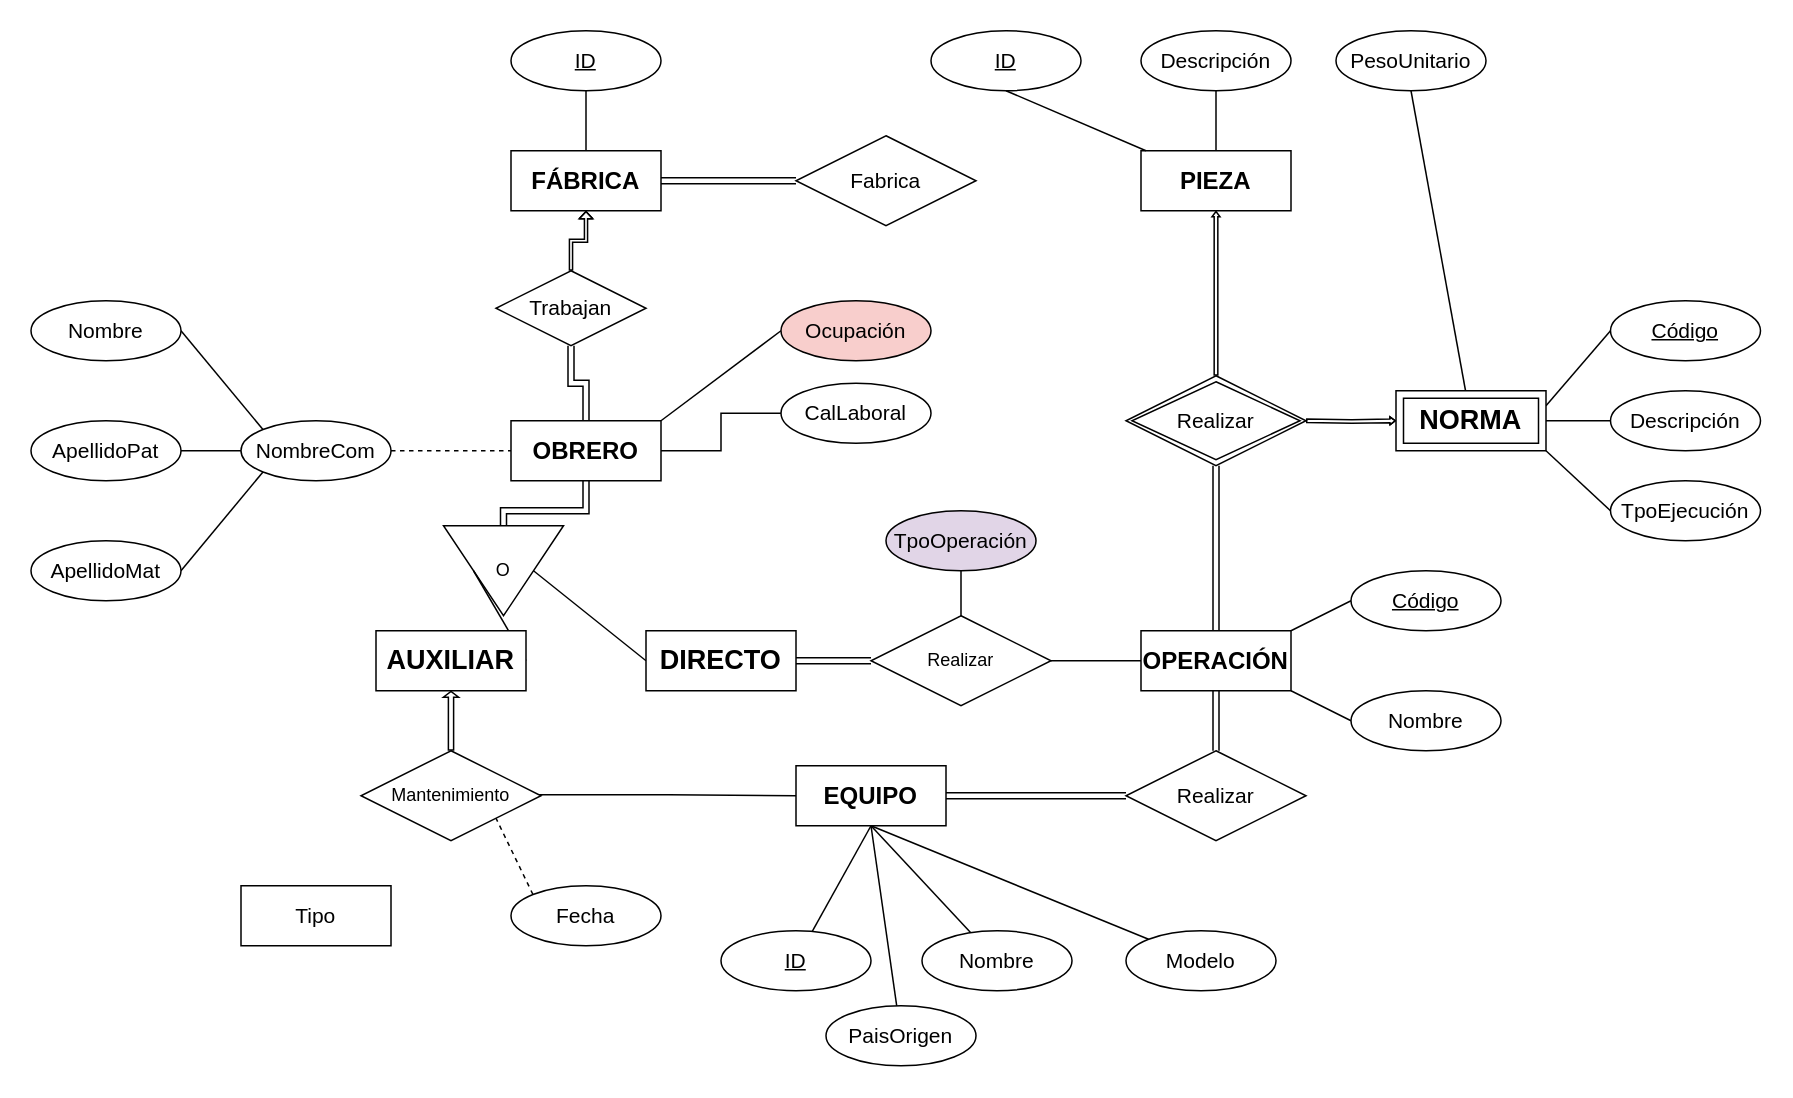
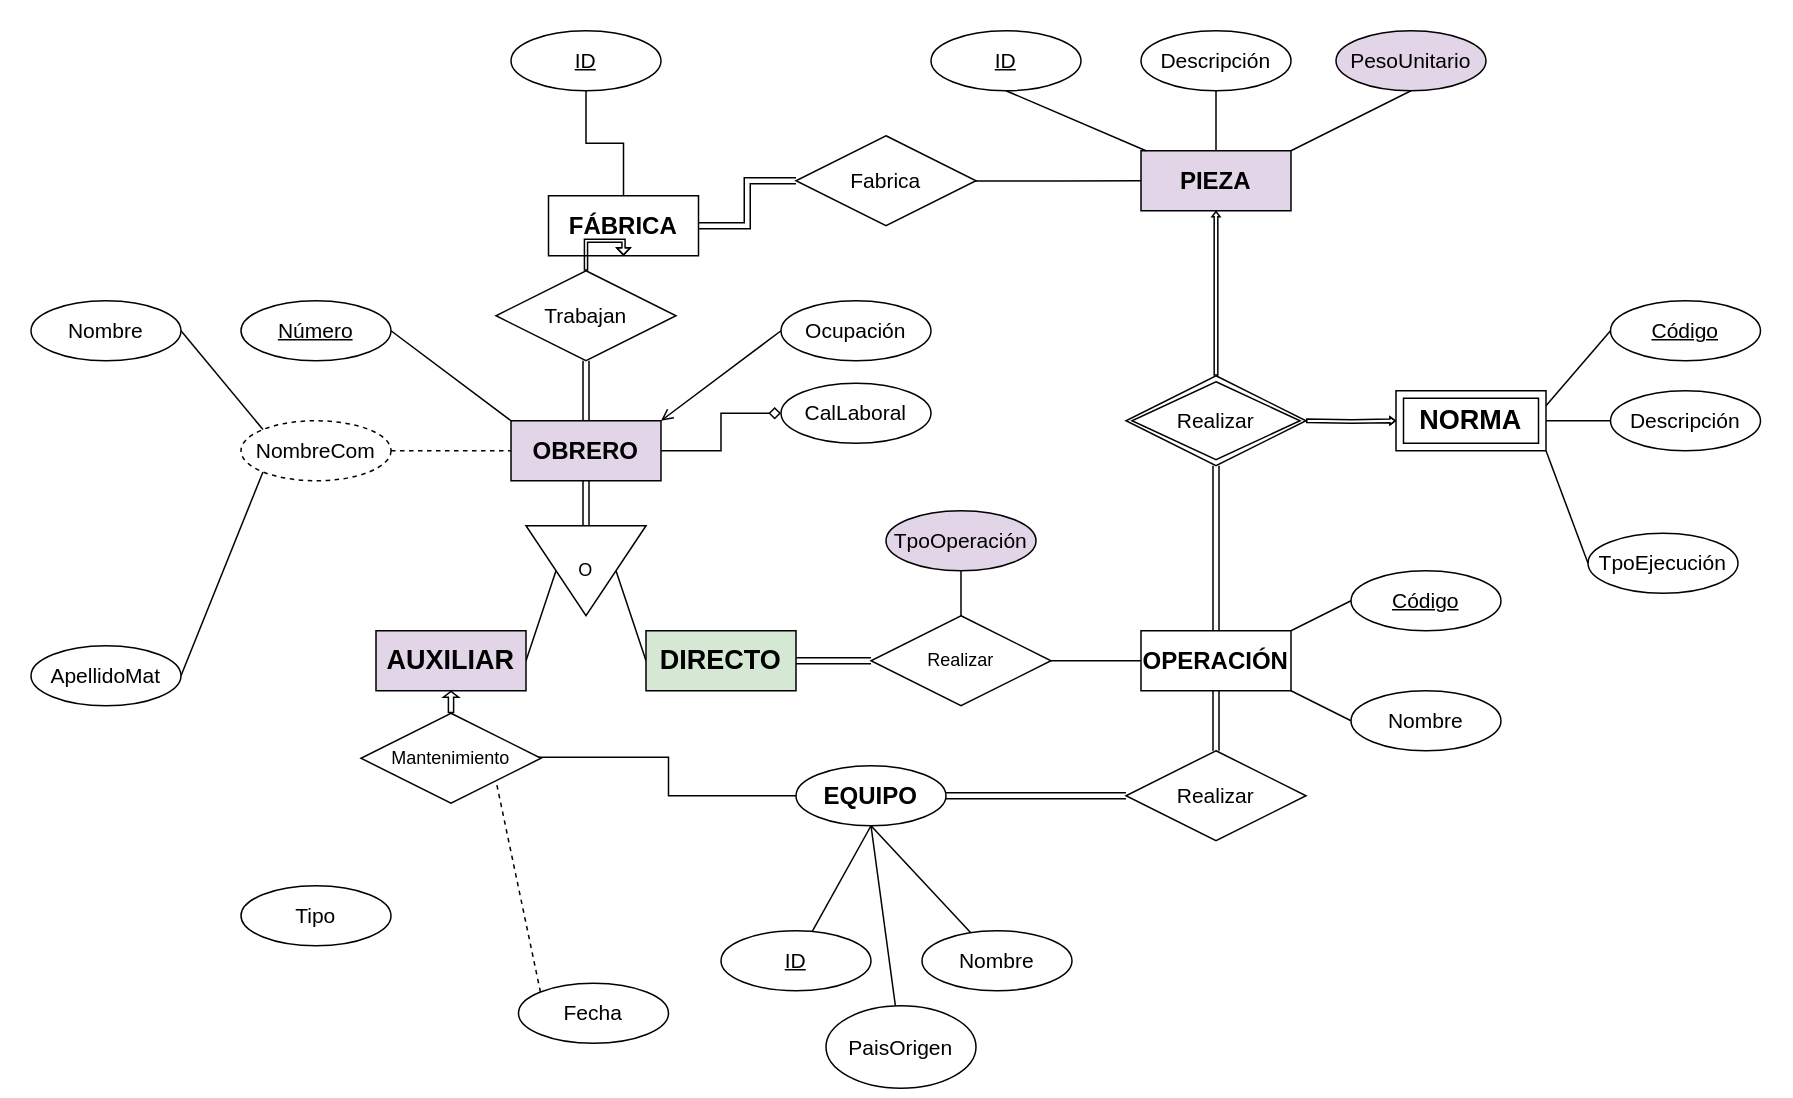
node "PesoUnitario": fillcolor #ffffff -> #e1d5e7
node "FÁBRICA": moved (586, 181) -> (623, 226)
edge "Fabrica" -- "PIEZA": added
node "PIEZA": fillcolor #ffffff -> #e1d5e7
edge "PesoUnitario" -- "NORMA": now "PesoUnitario" -- "PIEZA"
node "Trabajan": size 150x75 -> 180x90
node "Número": added
node "Ocupación": fillcolor #f8cecc -> #ffffff
edge "Número" -- "OBRERO": added
edge "CalLaboral" -- "OBRERO": arrowhead none -> diamond
edge "Ocupación" -- "OBRERO": arrowhead none -> open
node "ApellidoPat": removed
edge "ApellidoPat" -- "NombreCom": removed
node "NombreCom": style solid -> dashed
node "OBRERO": fillcolor #ffffff -> #e1d5e7
node "TpoEjecución": moved (1685, 511) -> (1663, 563)
node "ApellidoMat": moved (106, 571) -> (106, 676)
node "O": moved (503, 571) -> (586, 571)
node "AUXILIAR": fillcolor #ffffff -> #e1d5e7
node "DIRECTO": fillcolor #ffffff -> #d5e8d4
node "Mantenimiento": moved (451, 796) -> (451, 758)
node "EQUIPO": shape rectangle -> ellipse
edge "EQUIPO" -- "Modelo": removed
node "Tipo": shape rectangle -> ellipse
node "Fecha": moved (586, 916) -> (593, 1013)
node "Modelo": removed
node "PaisOrigen": size 150x60 -> 150x83
